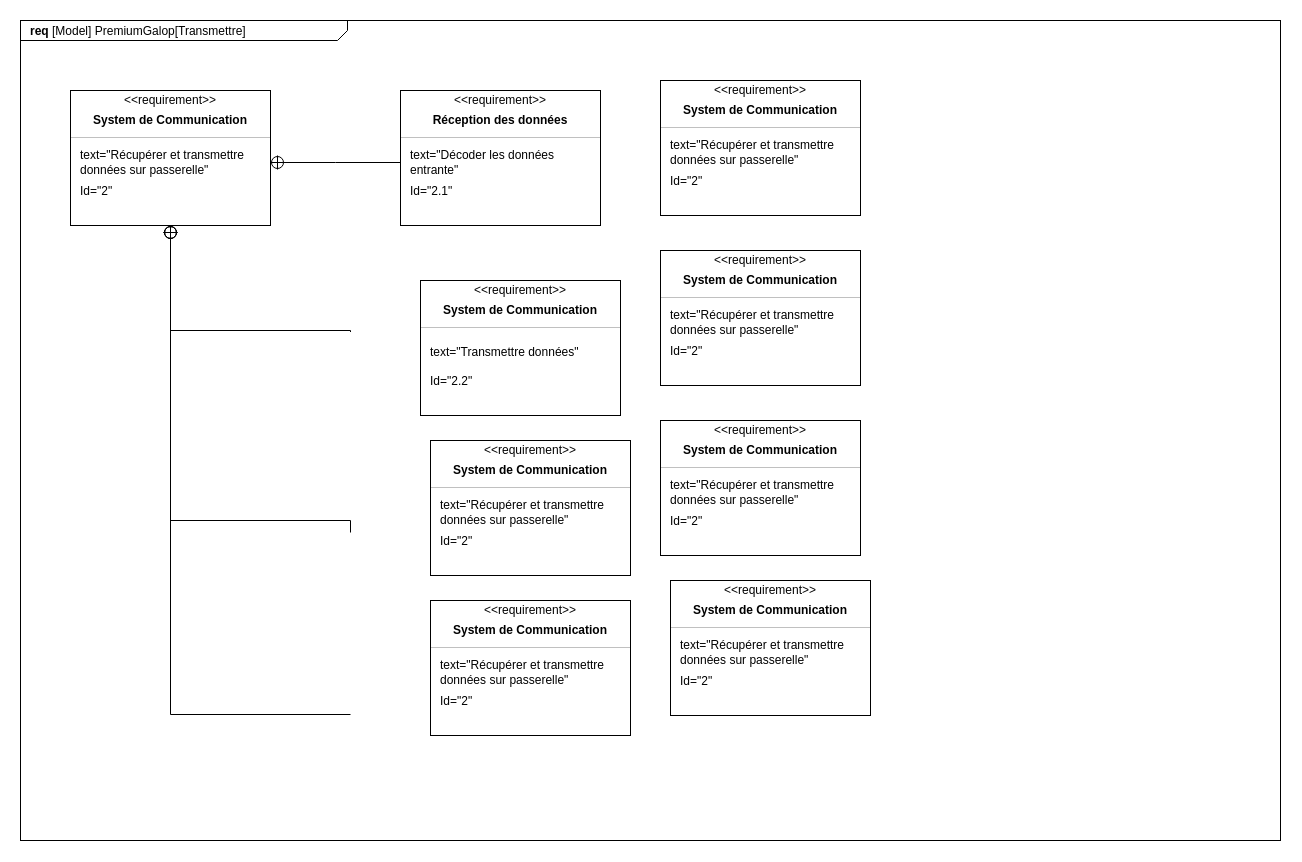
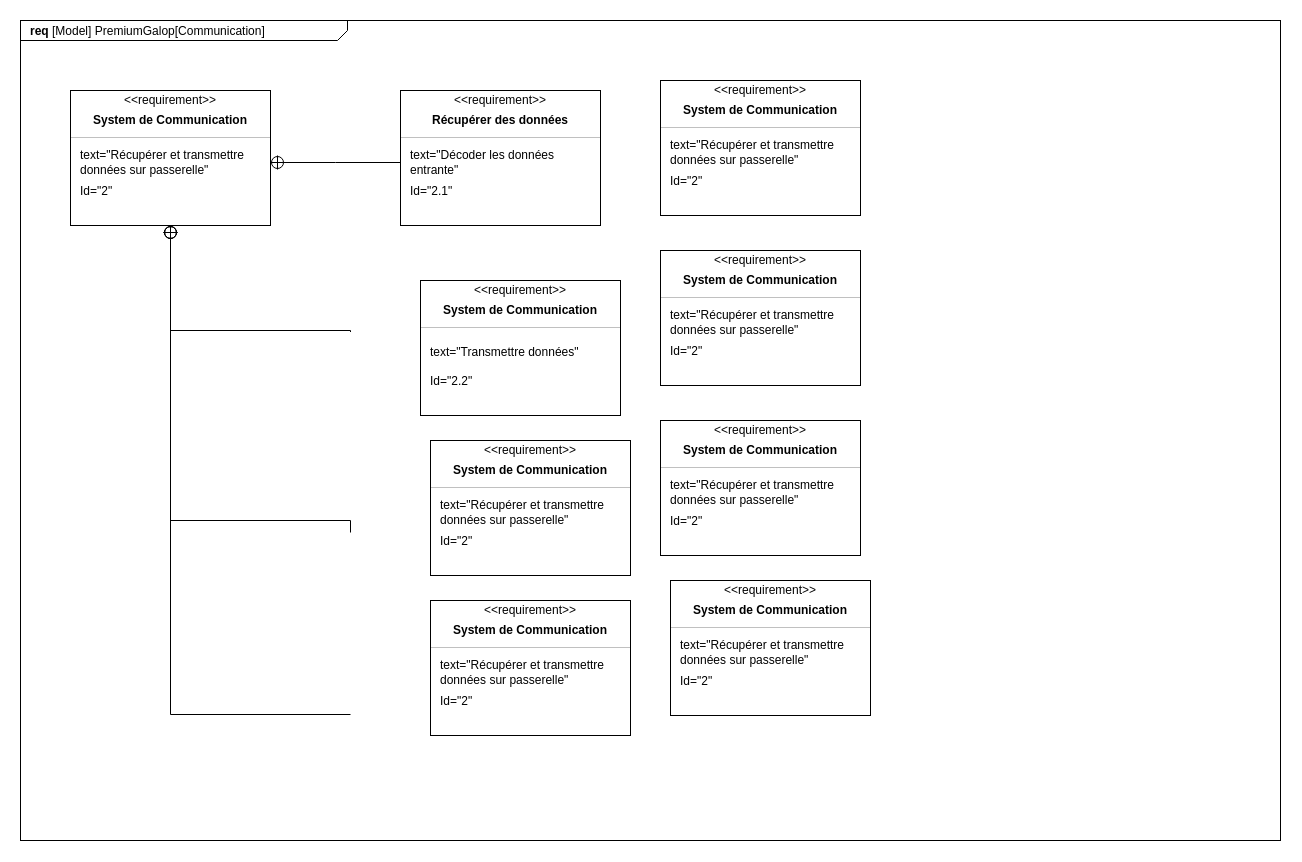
node "req [Model] PremiumGalop[Transmettre]": label "req [Model] PremiumGalop[Transmettre]" -> "req [Model] PremiumGalop[Communication]"
node "Réception des données": label "Réception des données" -> "Récupérer des données"
